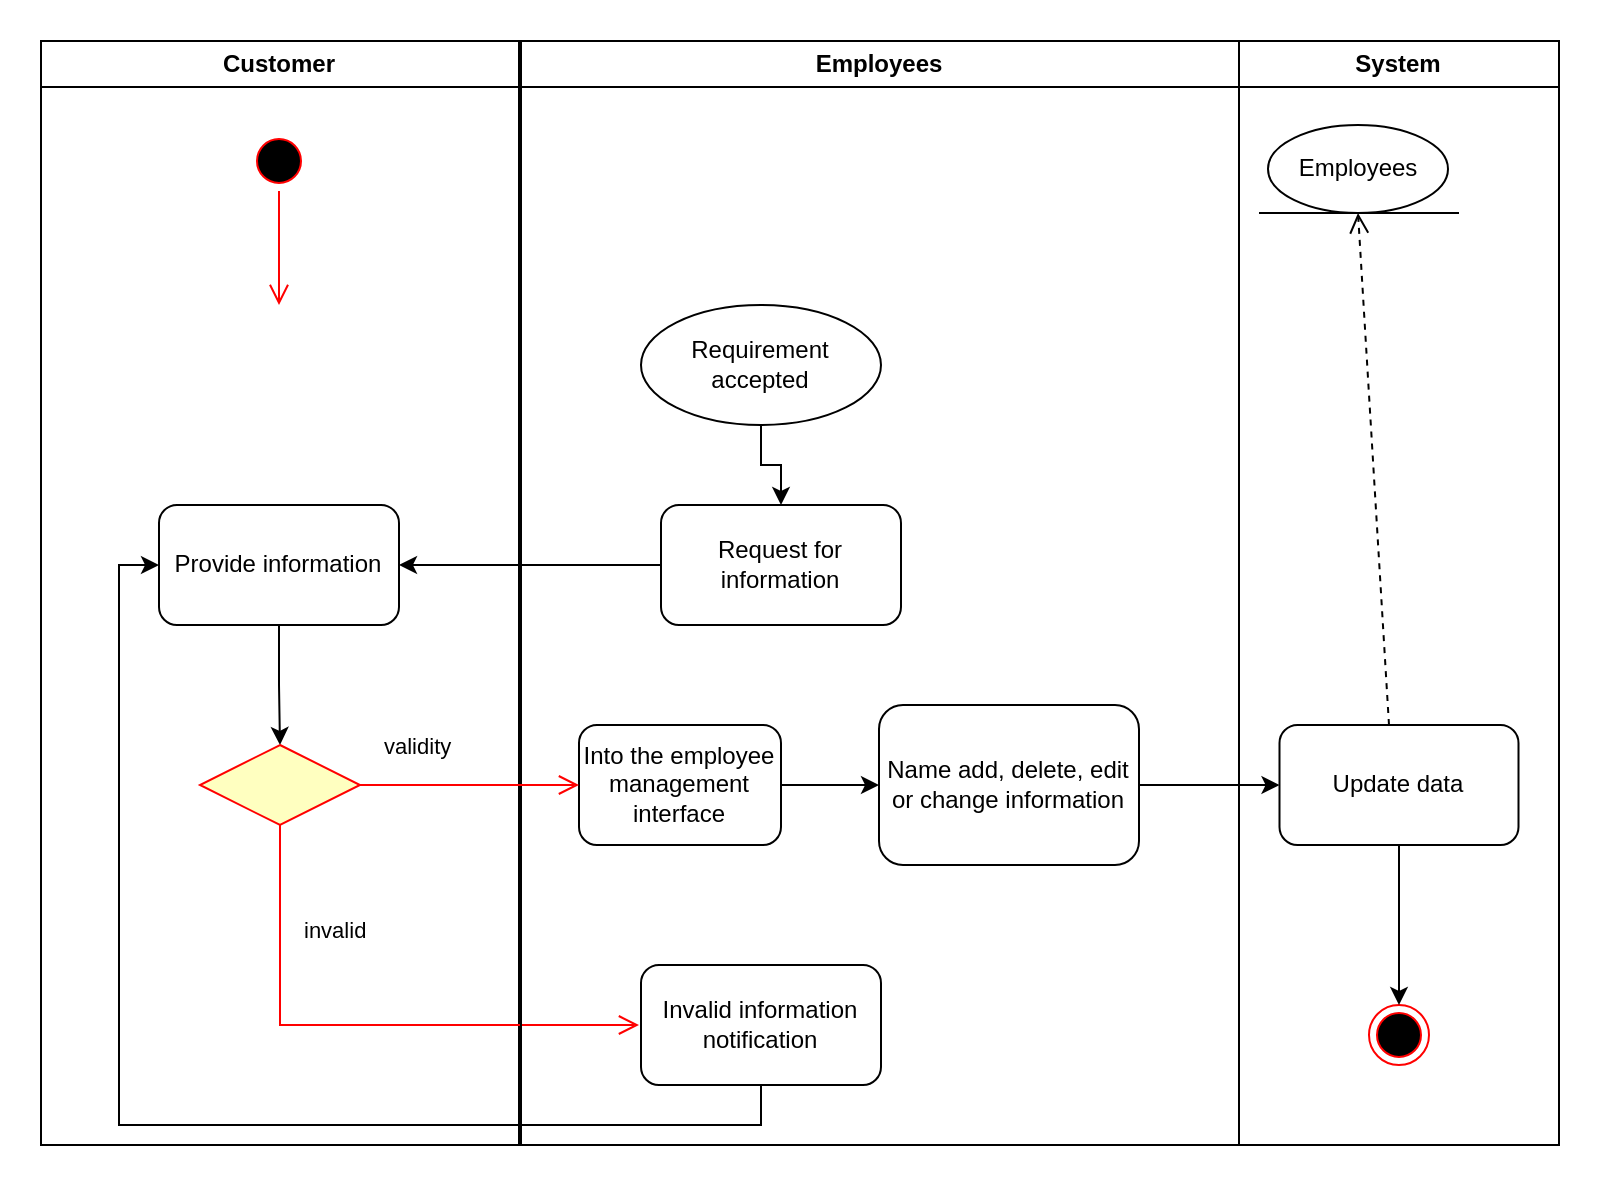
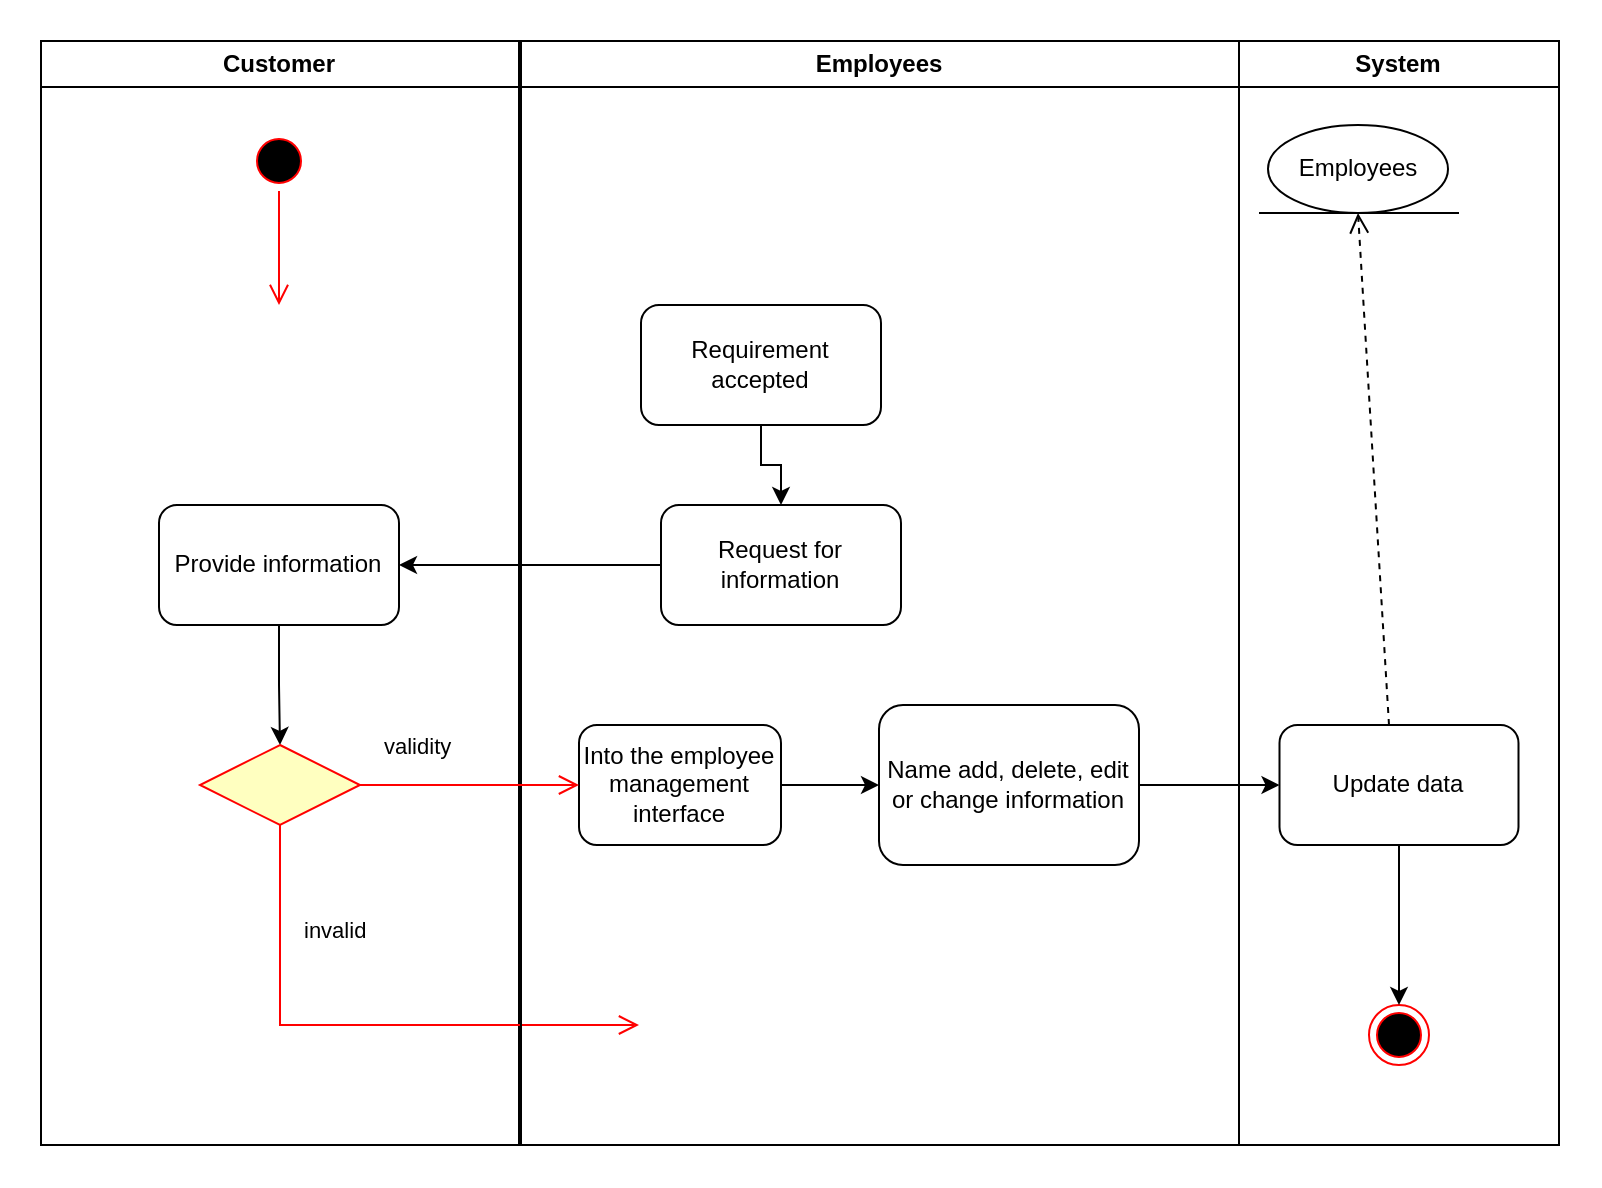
node "Requirement accepted": shape ellipse -> rounded rectangle
node "Invalid information notification": removed
edge "Invalid information notification" -> "Provide information": removed
